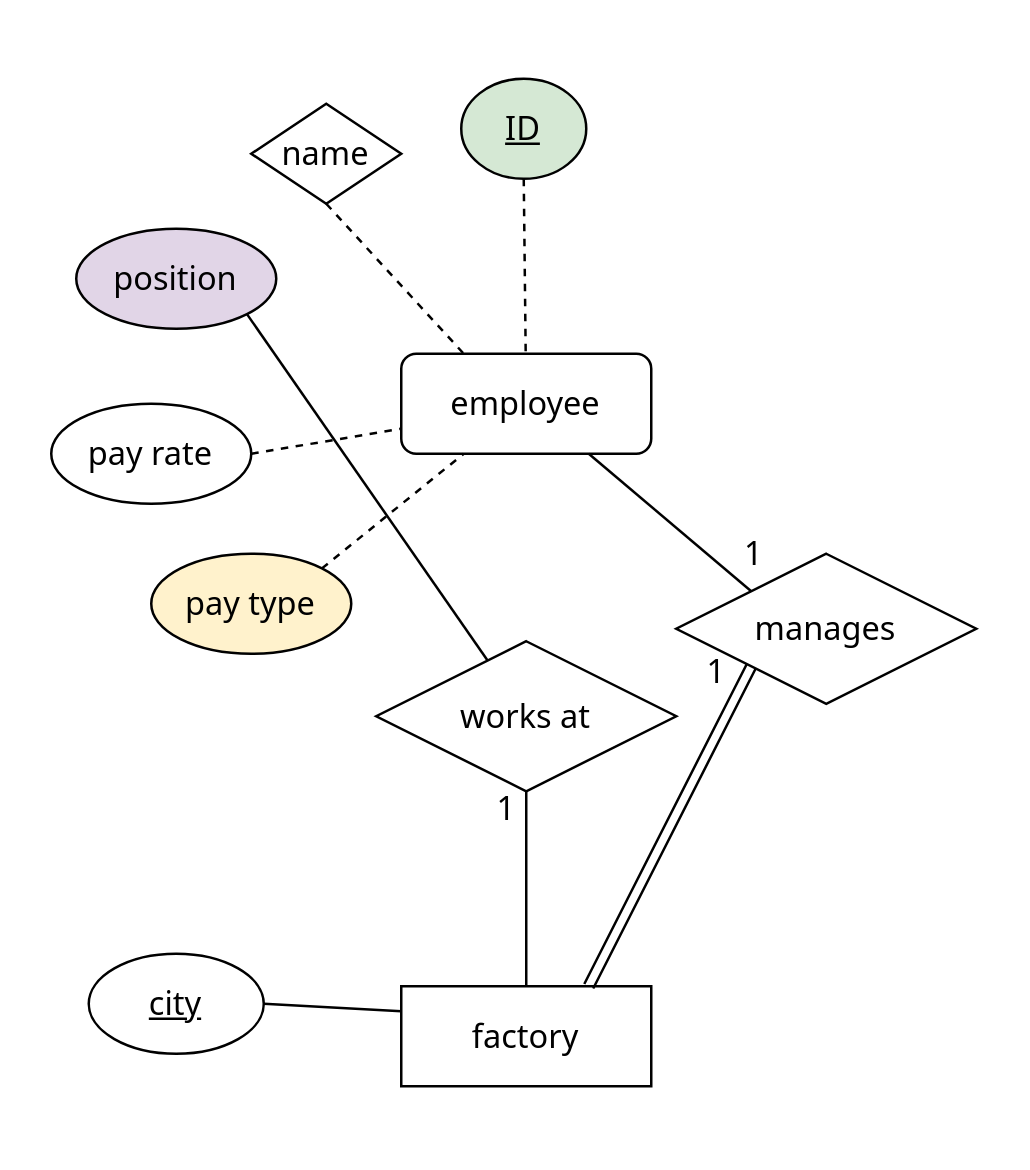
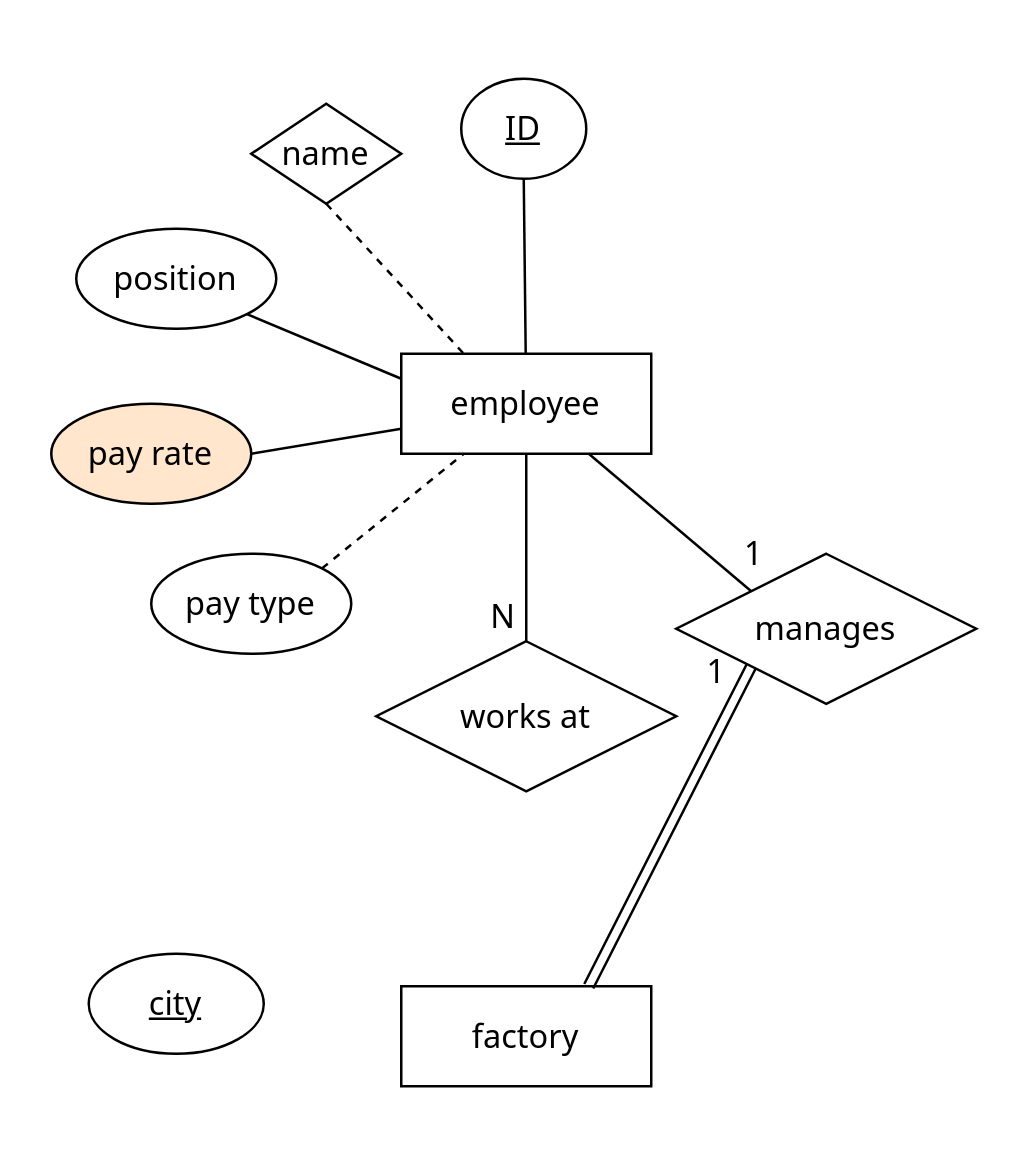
node "ID": fillcolor #d5e8d4 -> #ffffff
edge "ID" -- "employee": style dashed -> solid
node "position": fillcolor #e1d5e7 -> #ffffff
node "employee": shape rounded rectangle -> rectangle
edge "employee" -- "pay rate": style dashed -> solid
node "pay rate": fillcolor #ffffff -> #ffe6cc
edge "employee" -- "works at": added, label "N"
edge "position" -- "works at": now "position" -- "employee"
node "pay type": fillcolor #fff2cc -> #ffffff
edge "works at" -- "factory": removed, label "1"
edge "city" -- "factory": removed
